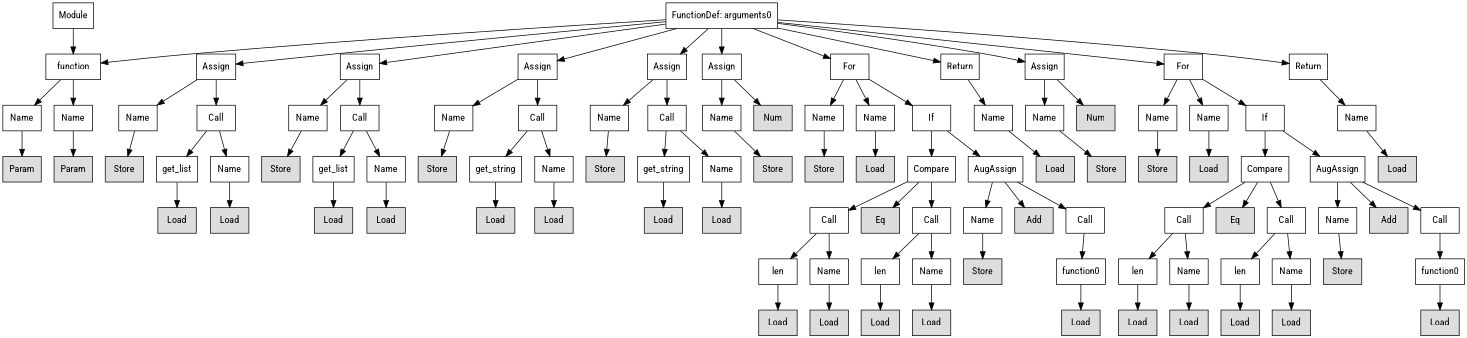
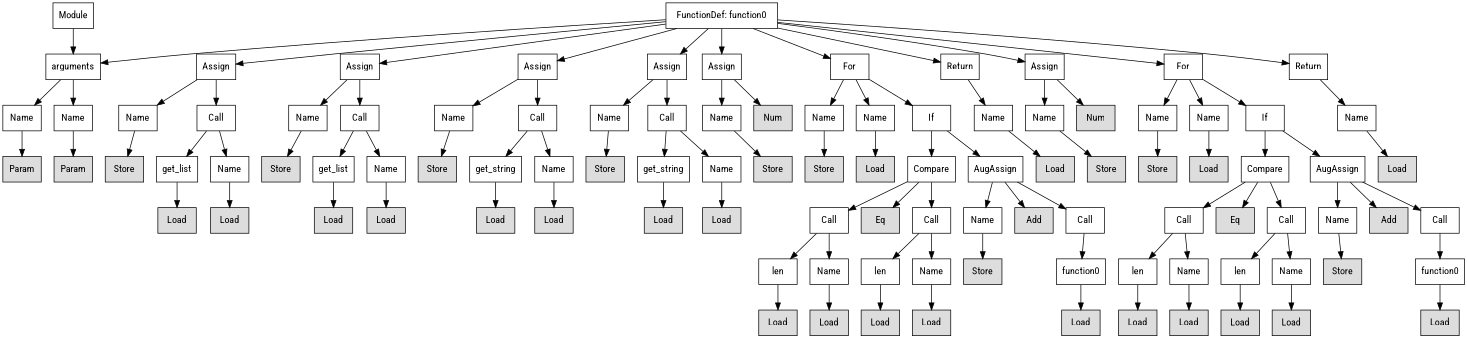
node "FunctionDef: arguments0": label "FunctionDef: arguments0" -> "FunctionDef: function0"
node "function": label "function" -> "arguments"
